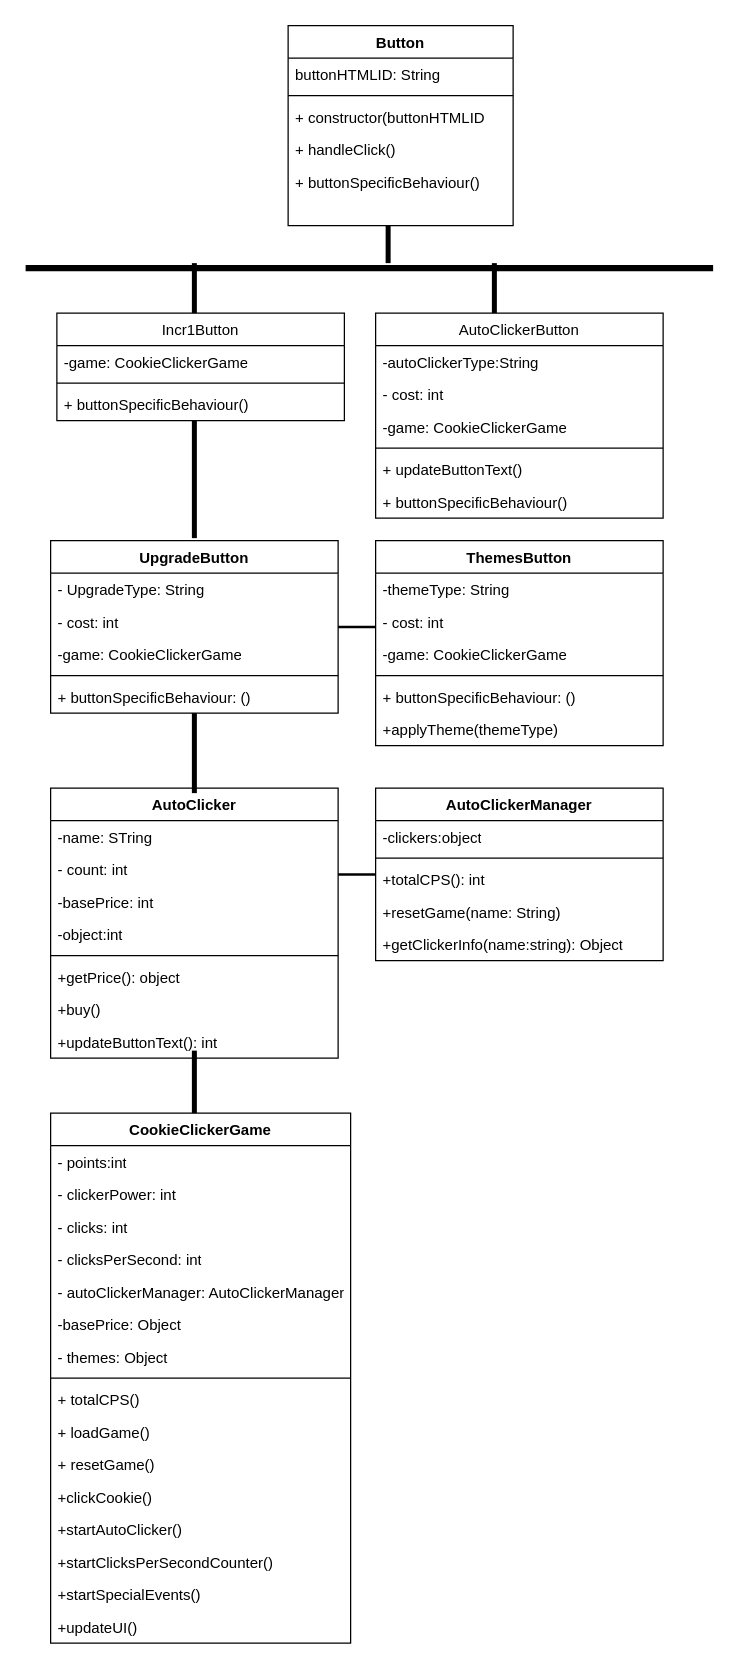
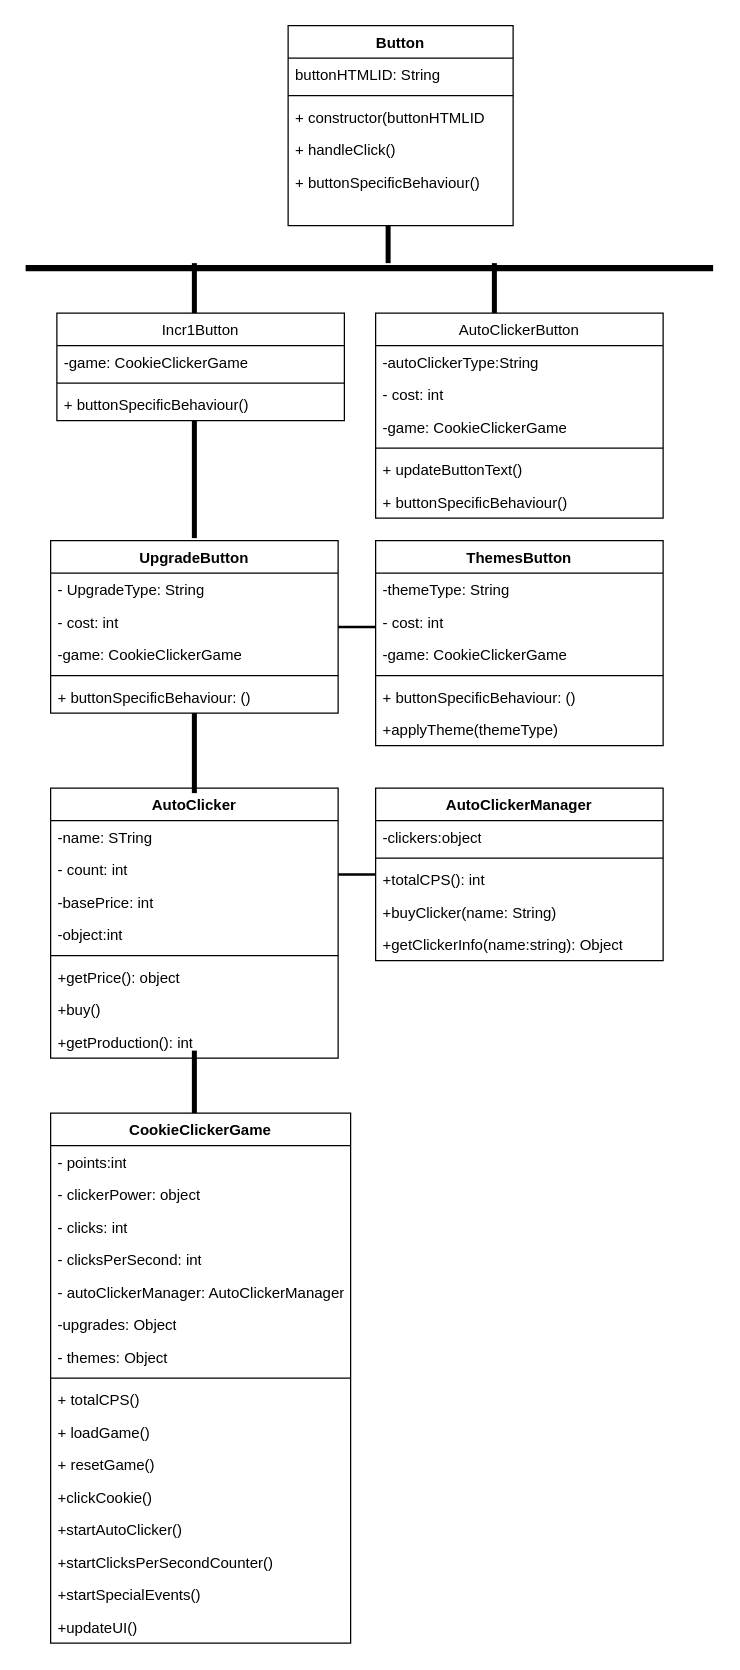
node "+resetGame(name: String)": label "+resetGame(name: String)" -> "+buyClicker(name: String)"
node "+updateButtonText(): int": label "+updateButtonText(): int" -> "+getProduction(): int"
node "- clickerPower: int": label "- clickerPower: int" -> "- clickerPower: object"
node "-basePrice: Object": label "-basePrice: Object" -> "-upgrades: Object"
